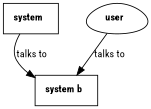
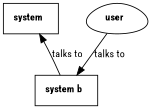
edge "system" -> "system b": reversed
